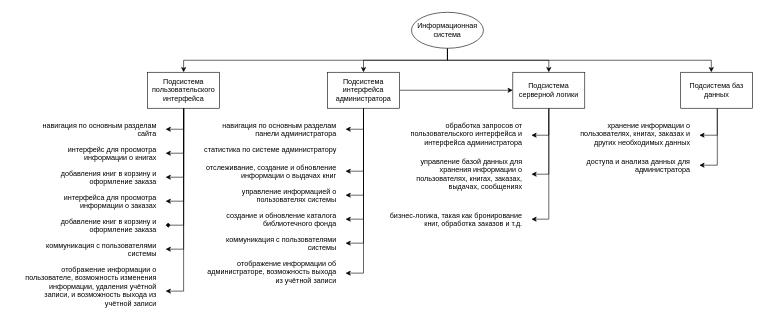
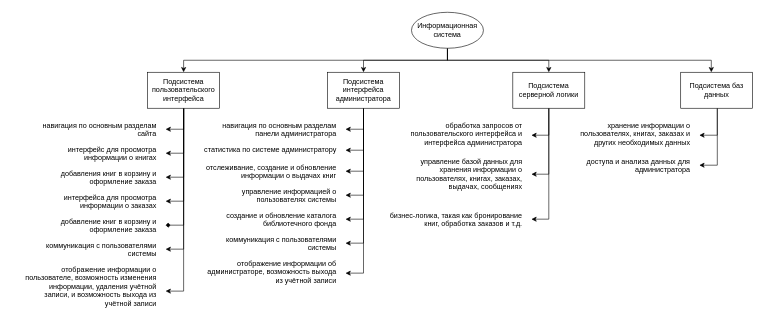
edge "Подсистема интерфейса администратора" -> "Подсистема серверной логики": now "Подсистема интерфейса администратора" -> "статистика по системе администратору"
